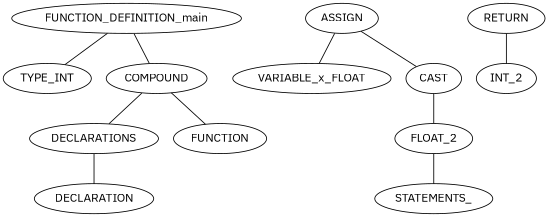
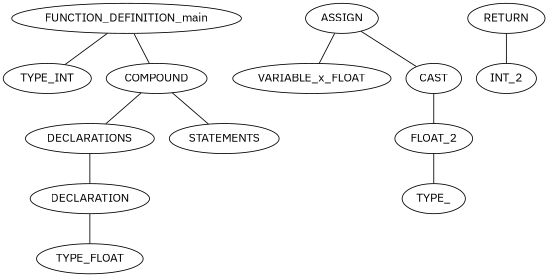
node "FUNCTION": label "FUNCTION" -> "STATEMENTS"
node "STATEMENTS_": label "STATEMENTS_" -> "TYPE_"
node "TYPE_FLOAT": added
